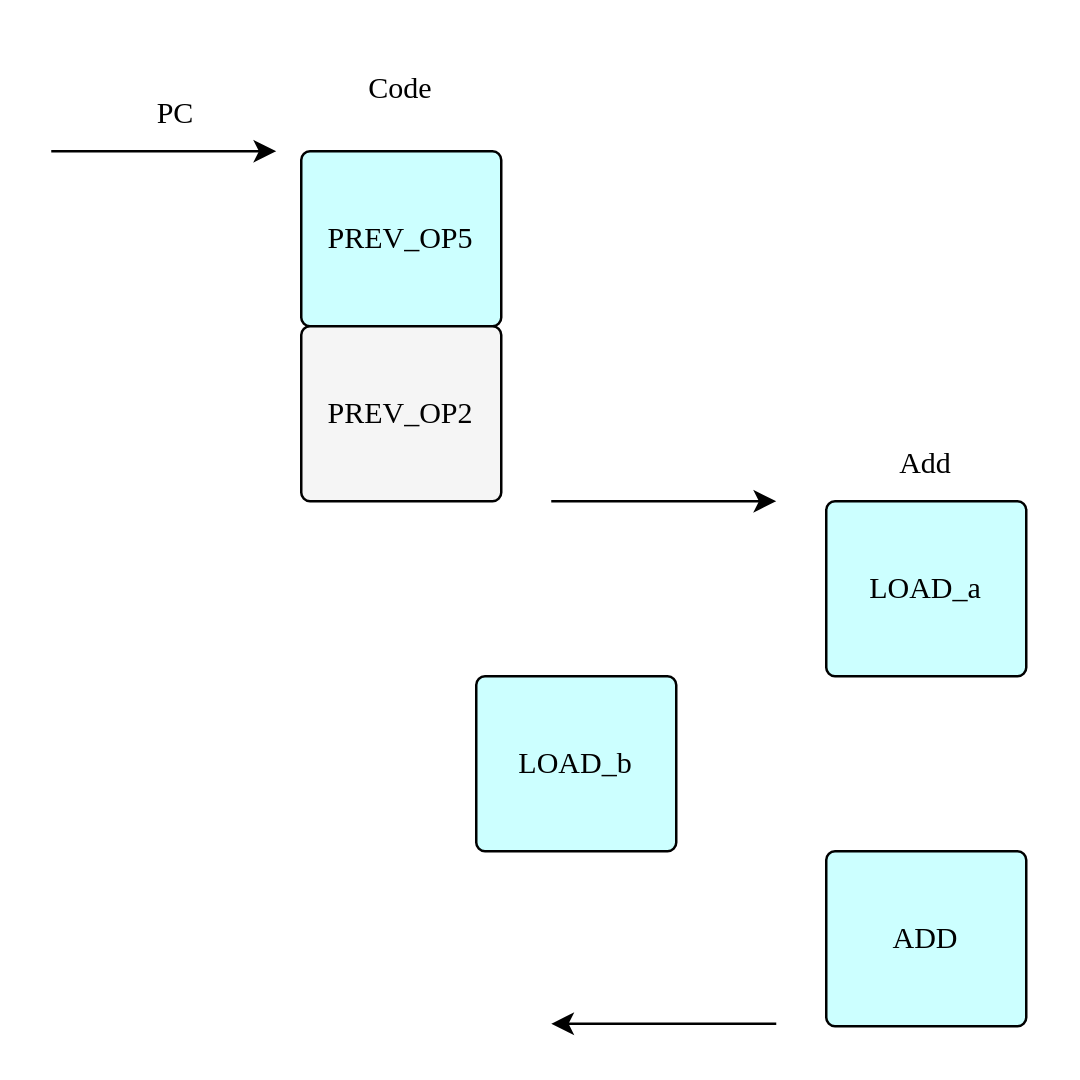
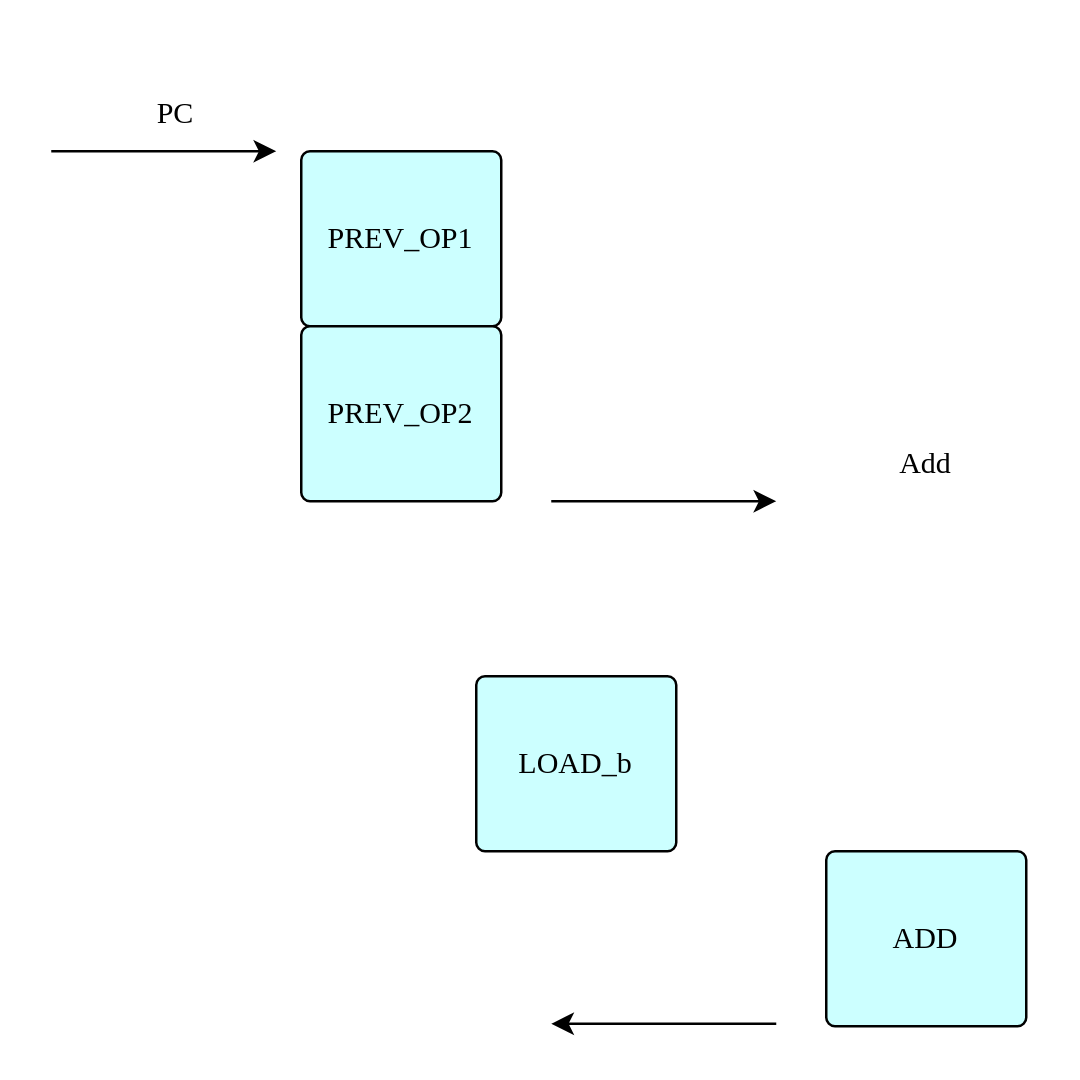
node "Code": removed
node "PREV_OP5": label "PREV_OP5" -> "PREV_OP1"
node "PREV_OP2": fillcolor #f5f5f5 -> #ccffff
node "LOAD_a": removed
